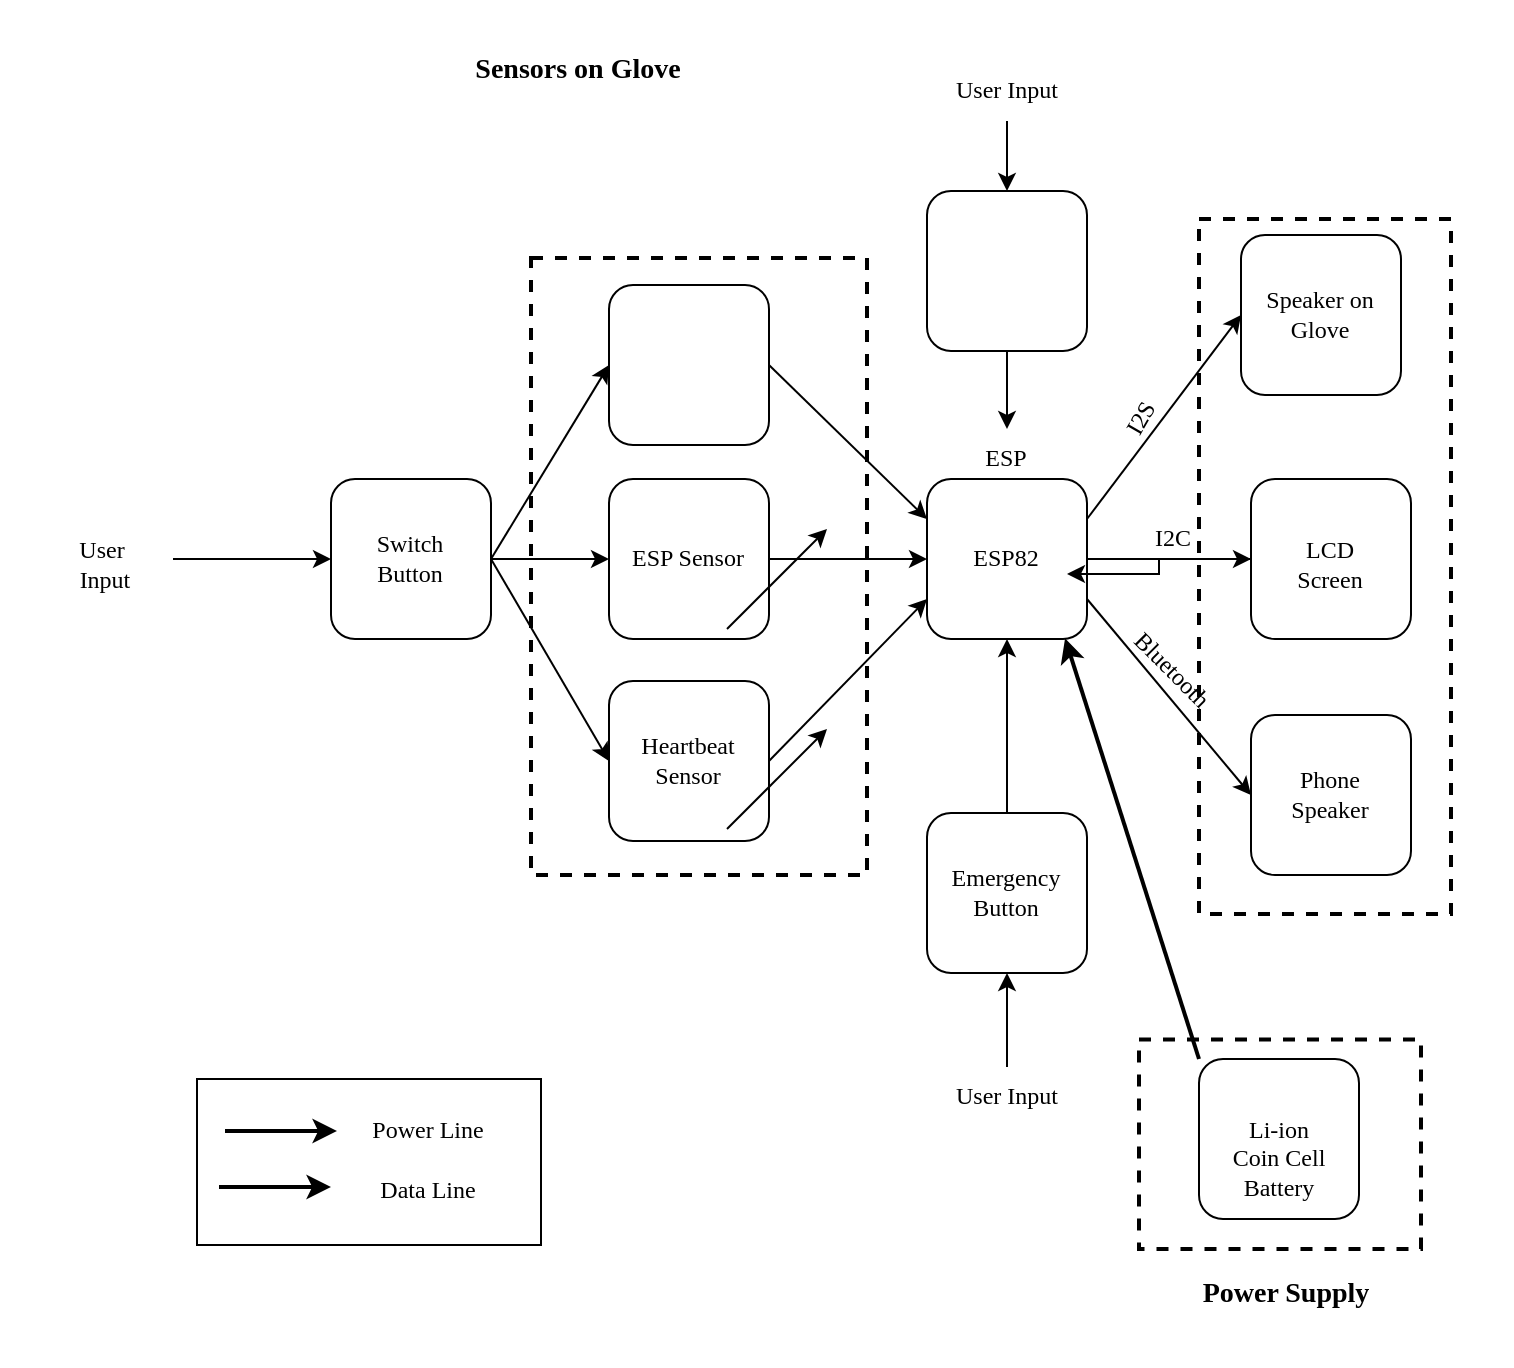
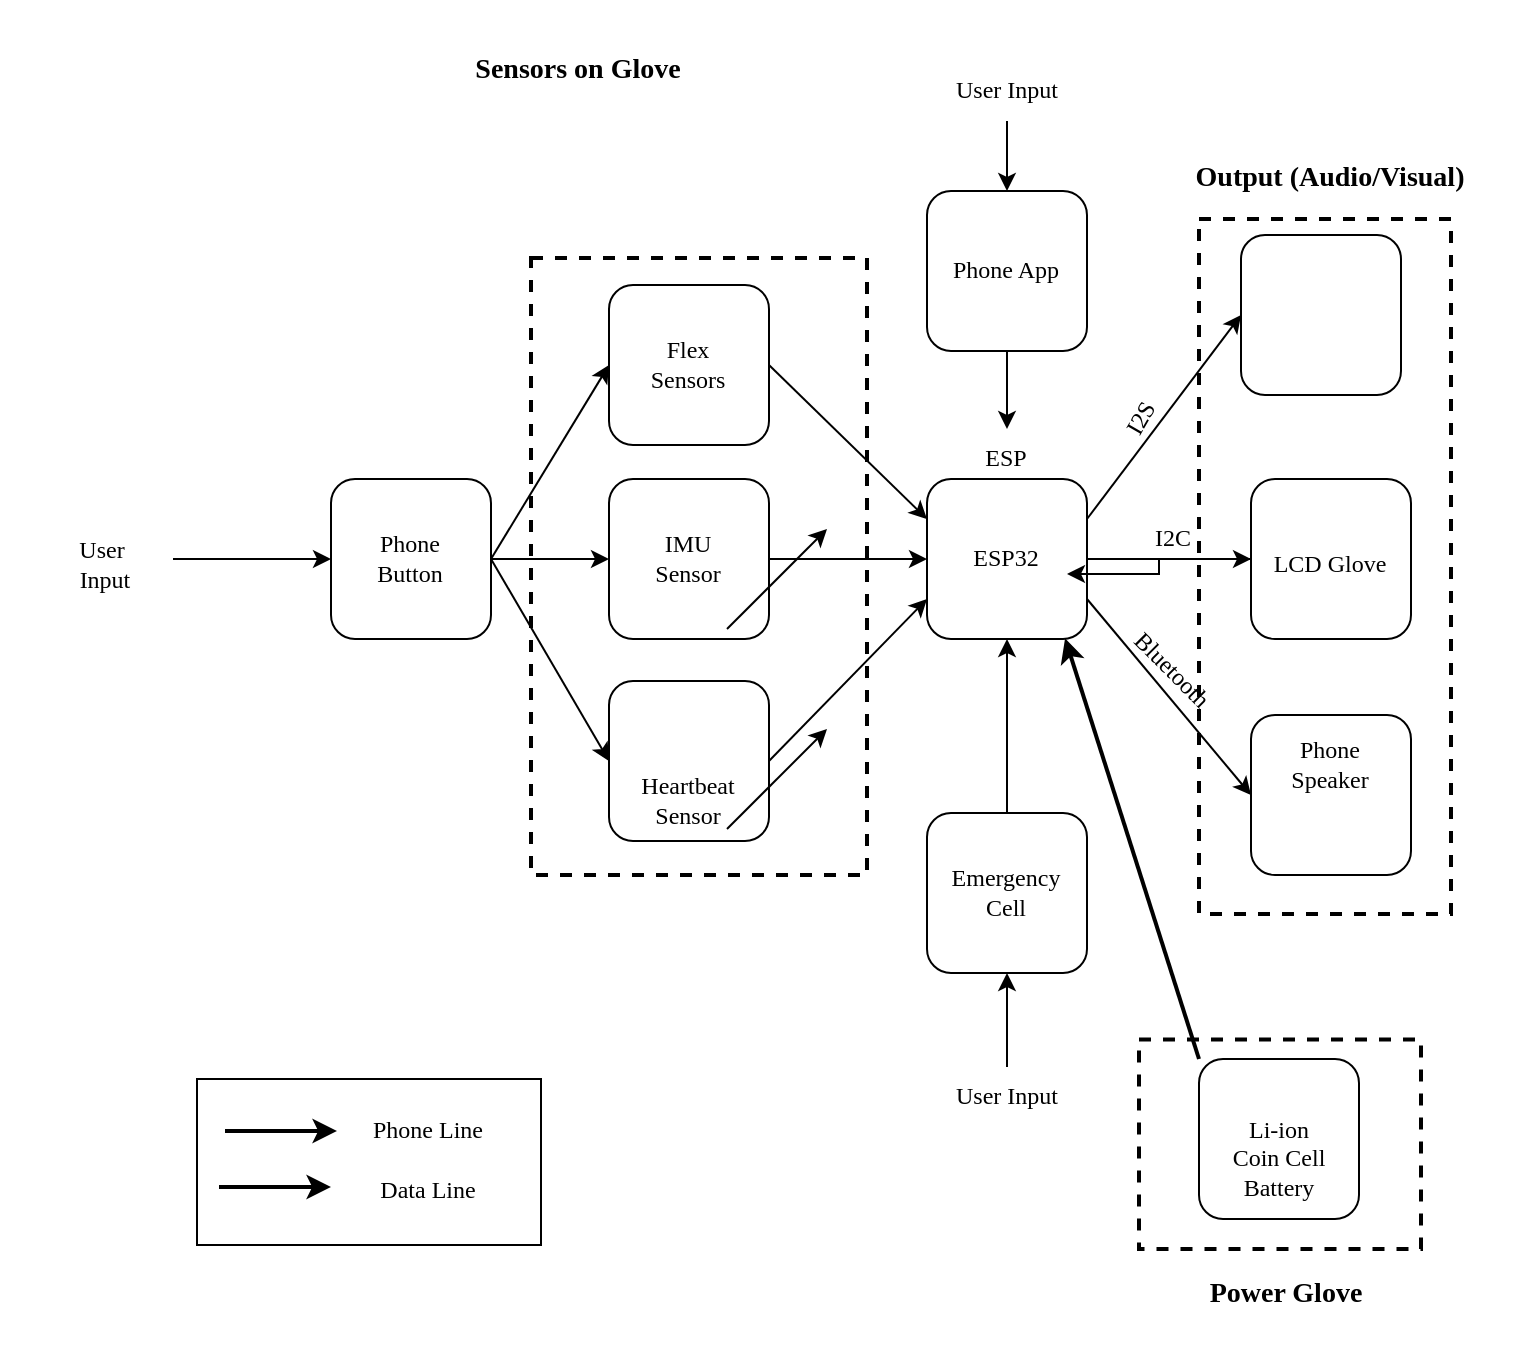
node "Output (Audio/Visual)": added
node "Phone App": added
node "Speaker on Glove": removed
node "Flex Sensors": added
node "Switch Button": label "Switch Button" -> "Phone Button"
node "ESP Sensor": label "ESP Sensor" -> "IMU Sensor"
node "ESP82": label "ESP82" -> "ESP32"
node "LCD Screen": label "LCD Screen" -> "LCD Glove"
node "Heartbeat Sensor": moved (689, 761) -> (689, 801)
node "Phone Speaker": moved (1331, 795) -> (1331, 765)
node "Emergency Button": label "Emergency Button" -> "Emergency Cell"
node "Power Line": label "Power Line" -> "Phone Line"
node "Power Supply": label "Power Supply" -> "Power Glove"
